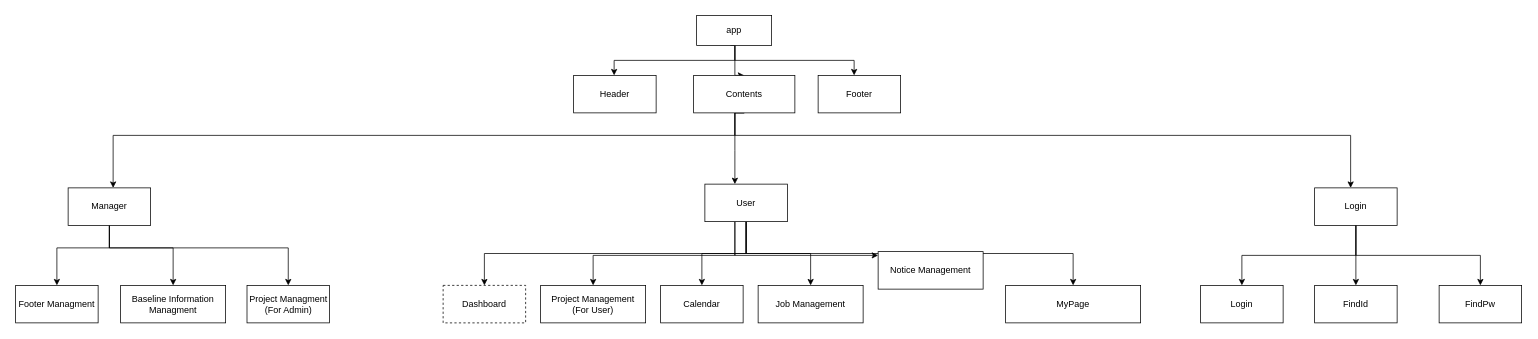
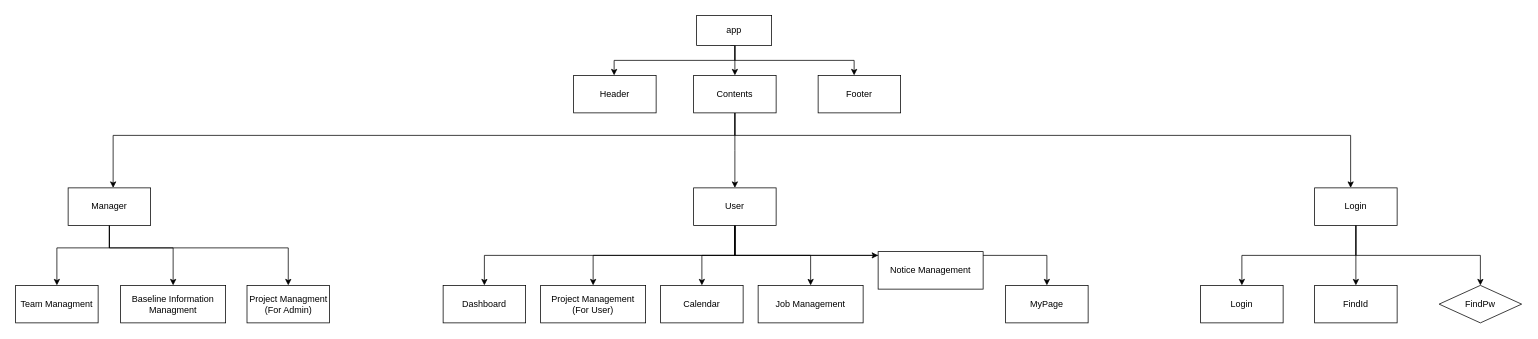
node "Contents": size 101x38 -> 83x38
node "User": moved (746, 203) -> (735, 207)
node "Footer Managment": label "Footer Managment" -> "Team Managment"
node "Dashboard": style dashed -> solid
node "MyPage": size 135x38 -> 83x38
node "FindPw": shape rectangle -> diamond
